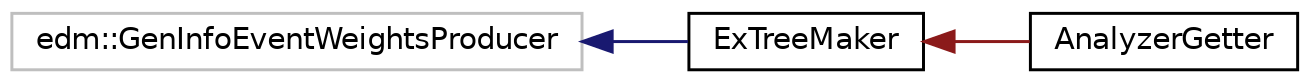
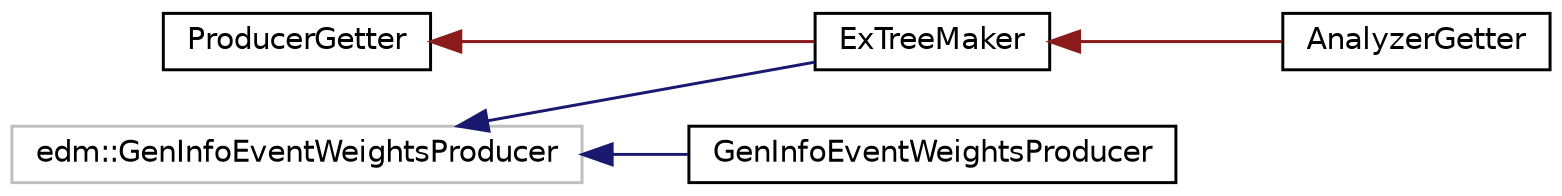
node "ProducerGetter": added
node "GenInfoEventWeightsProducer": added
